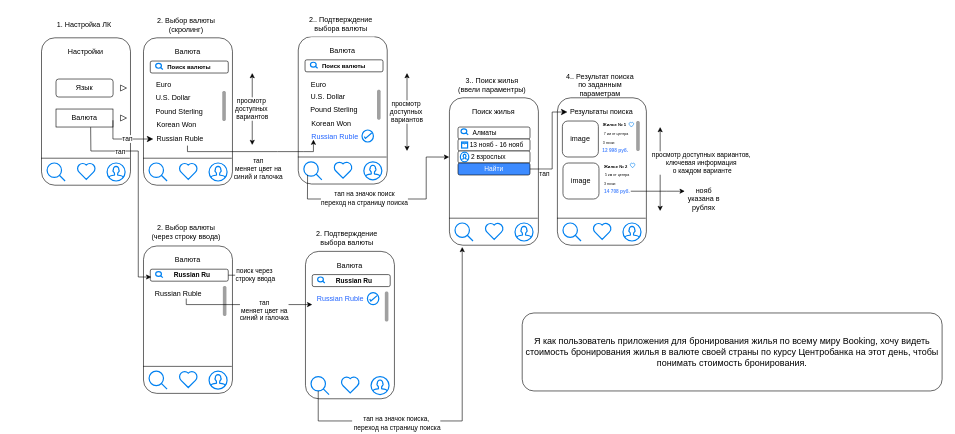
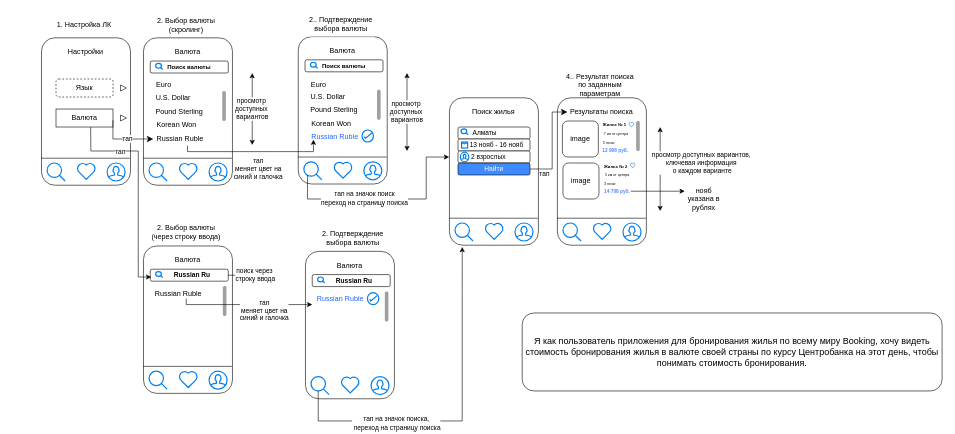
node "3.. Поиск жилья (ввели параментры)": removed
node "Язык": style solid -> dashed
node "2. Подтверждение выбора валюты": moved (347, 238) -> (353, 238)
